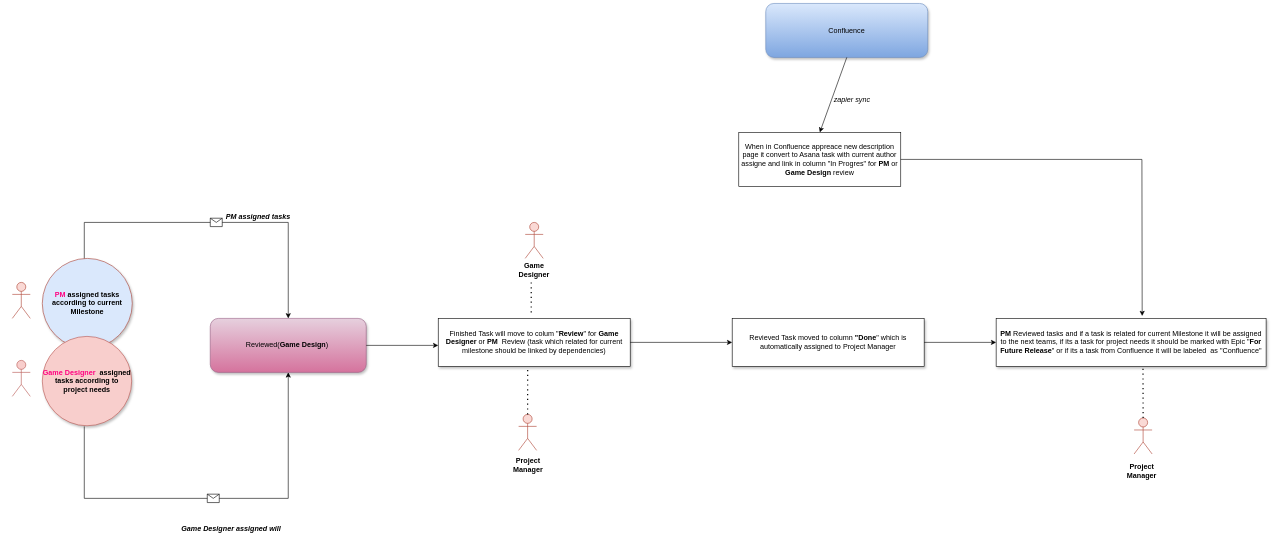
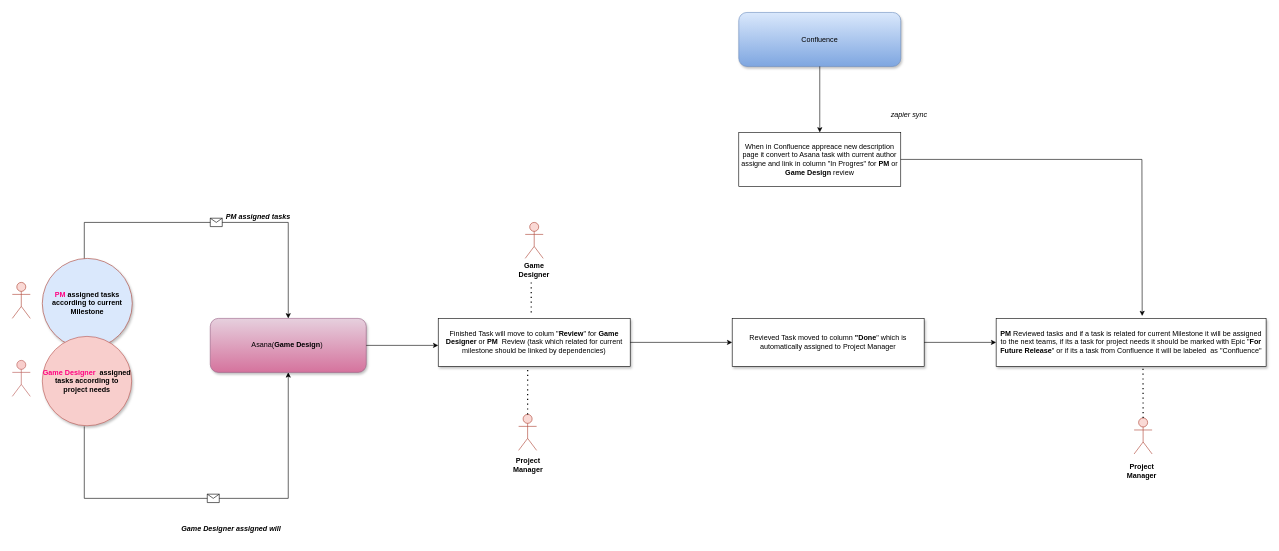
node "Confluence": moved (847, 30) -> (820, 39)
node "zapier sync": moved (852, 99) -> (909, 114)
node "Reviewed(Game Design)": label "Reviewed(Game Design)" -> "Asana(Game Design)"
